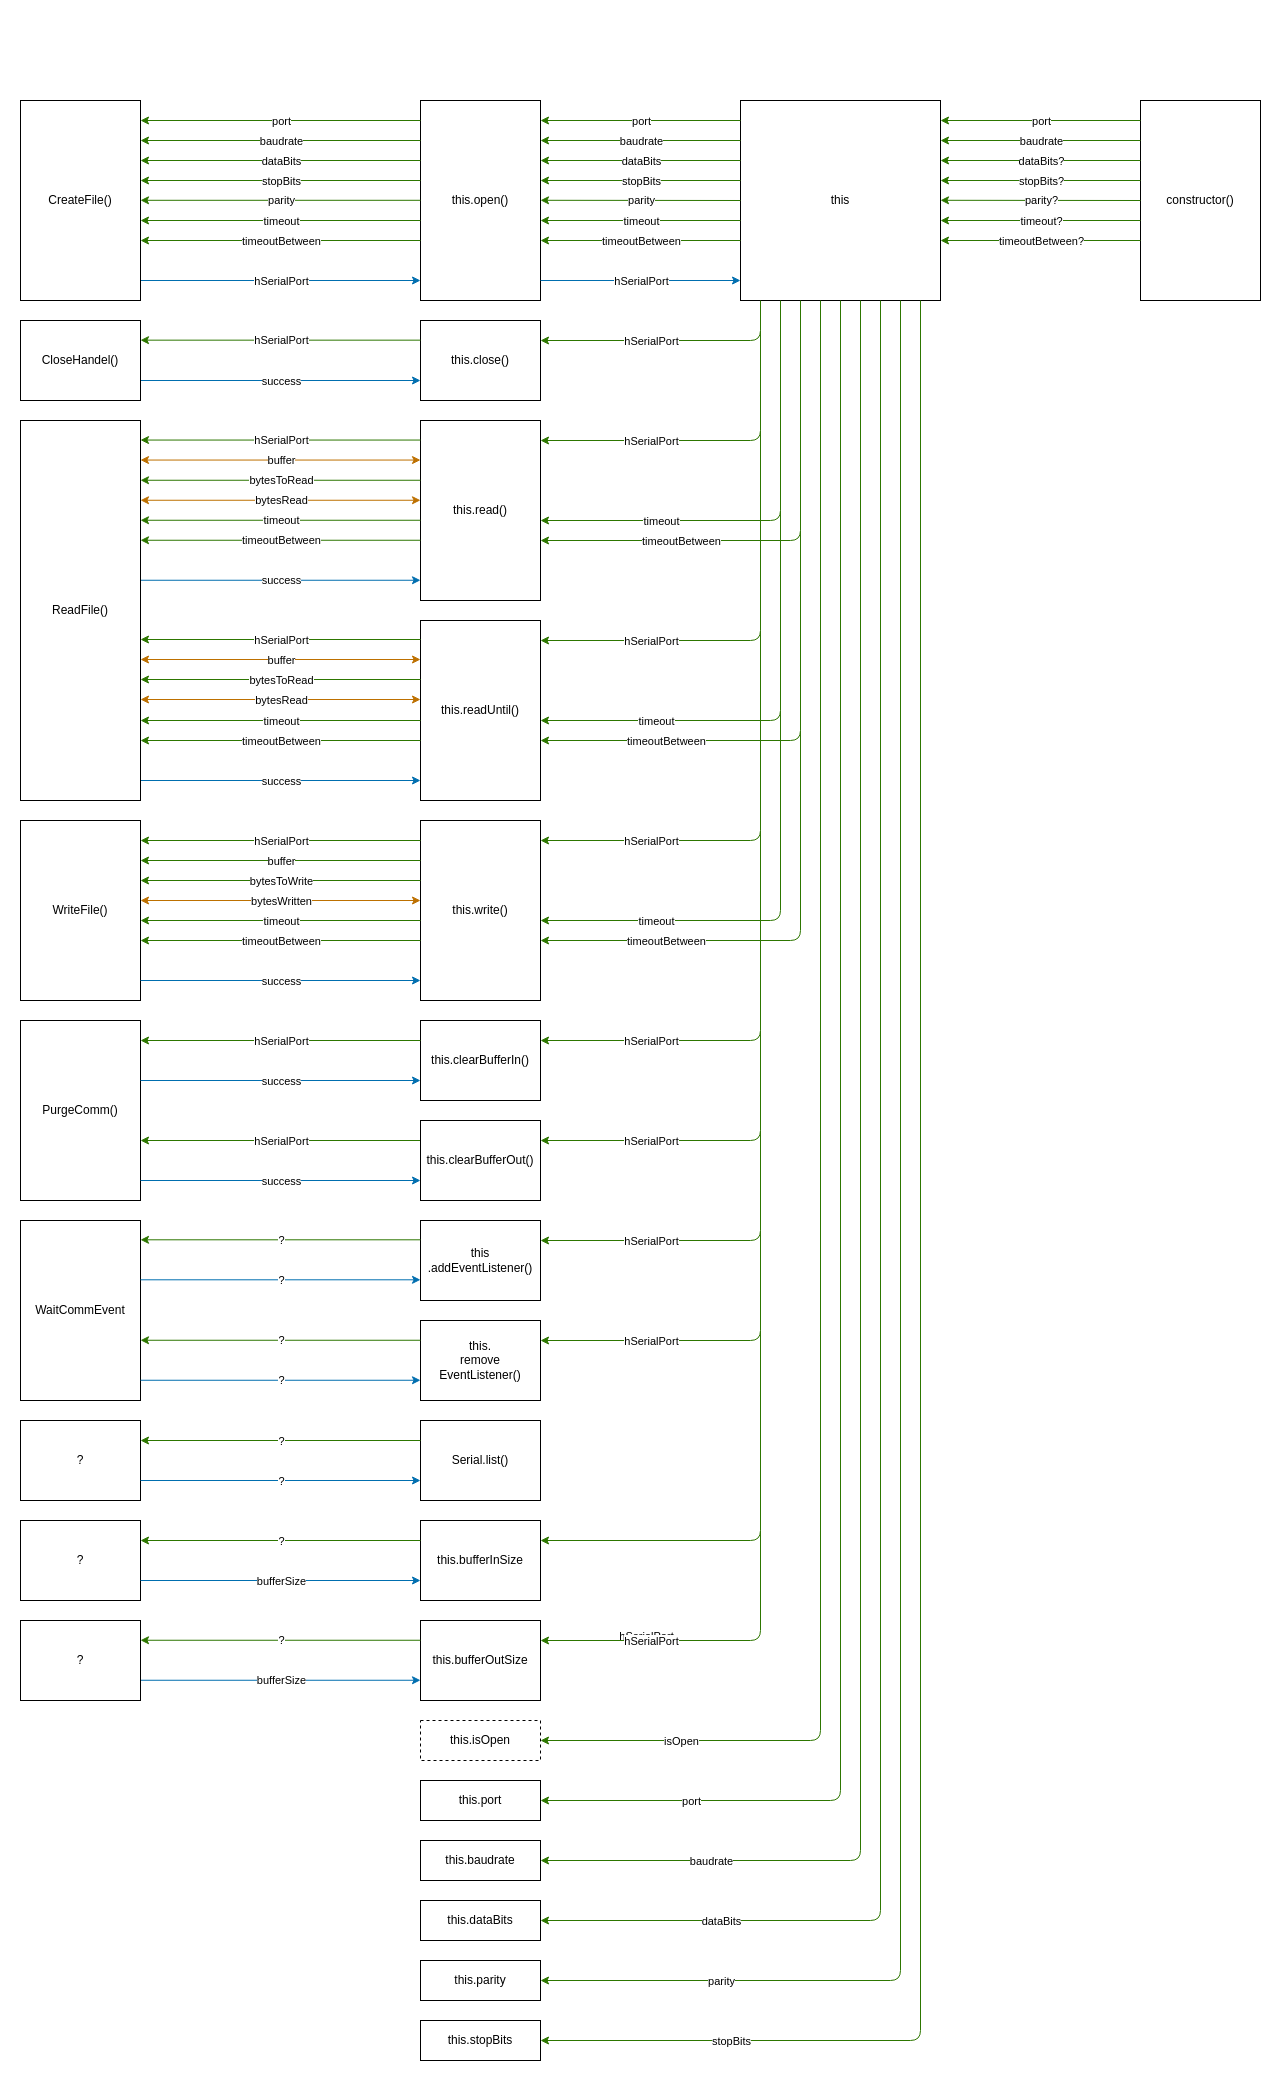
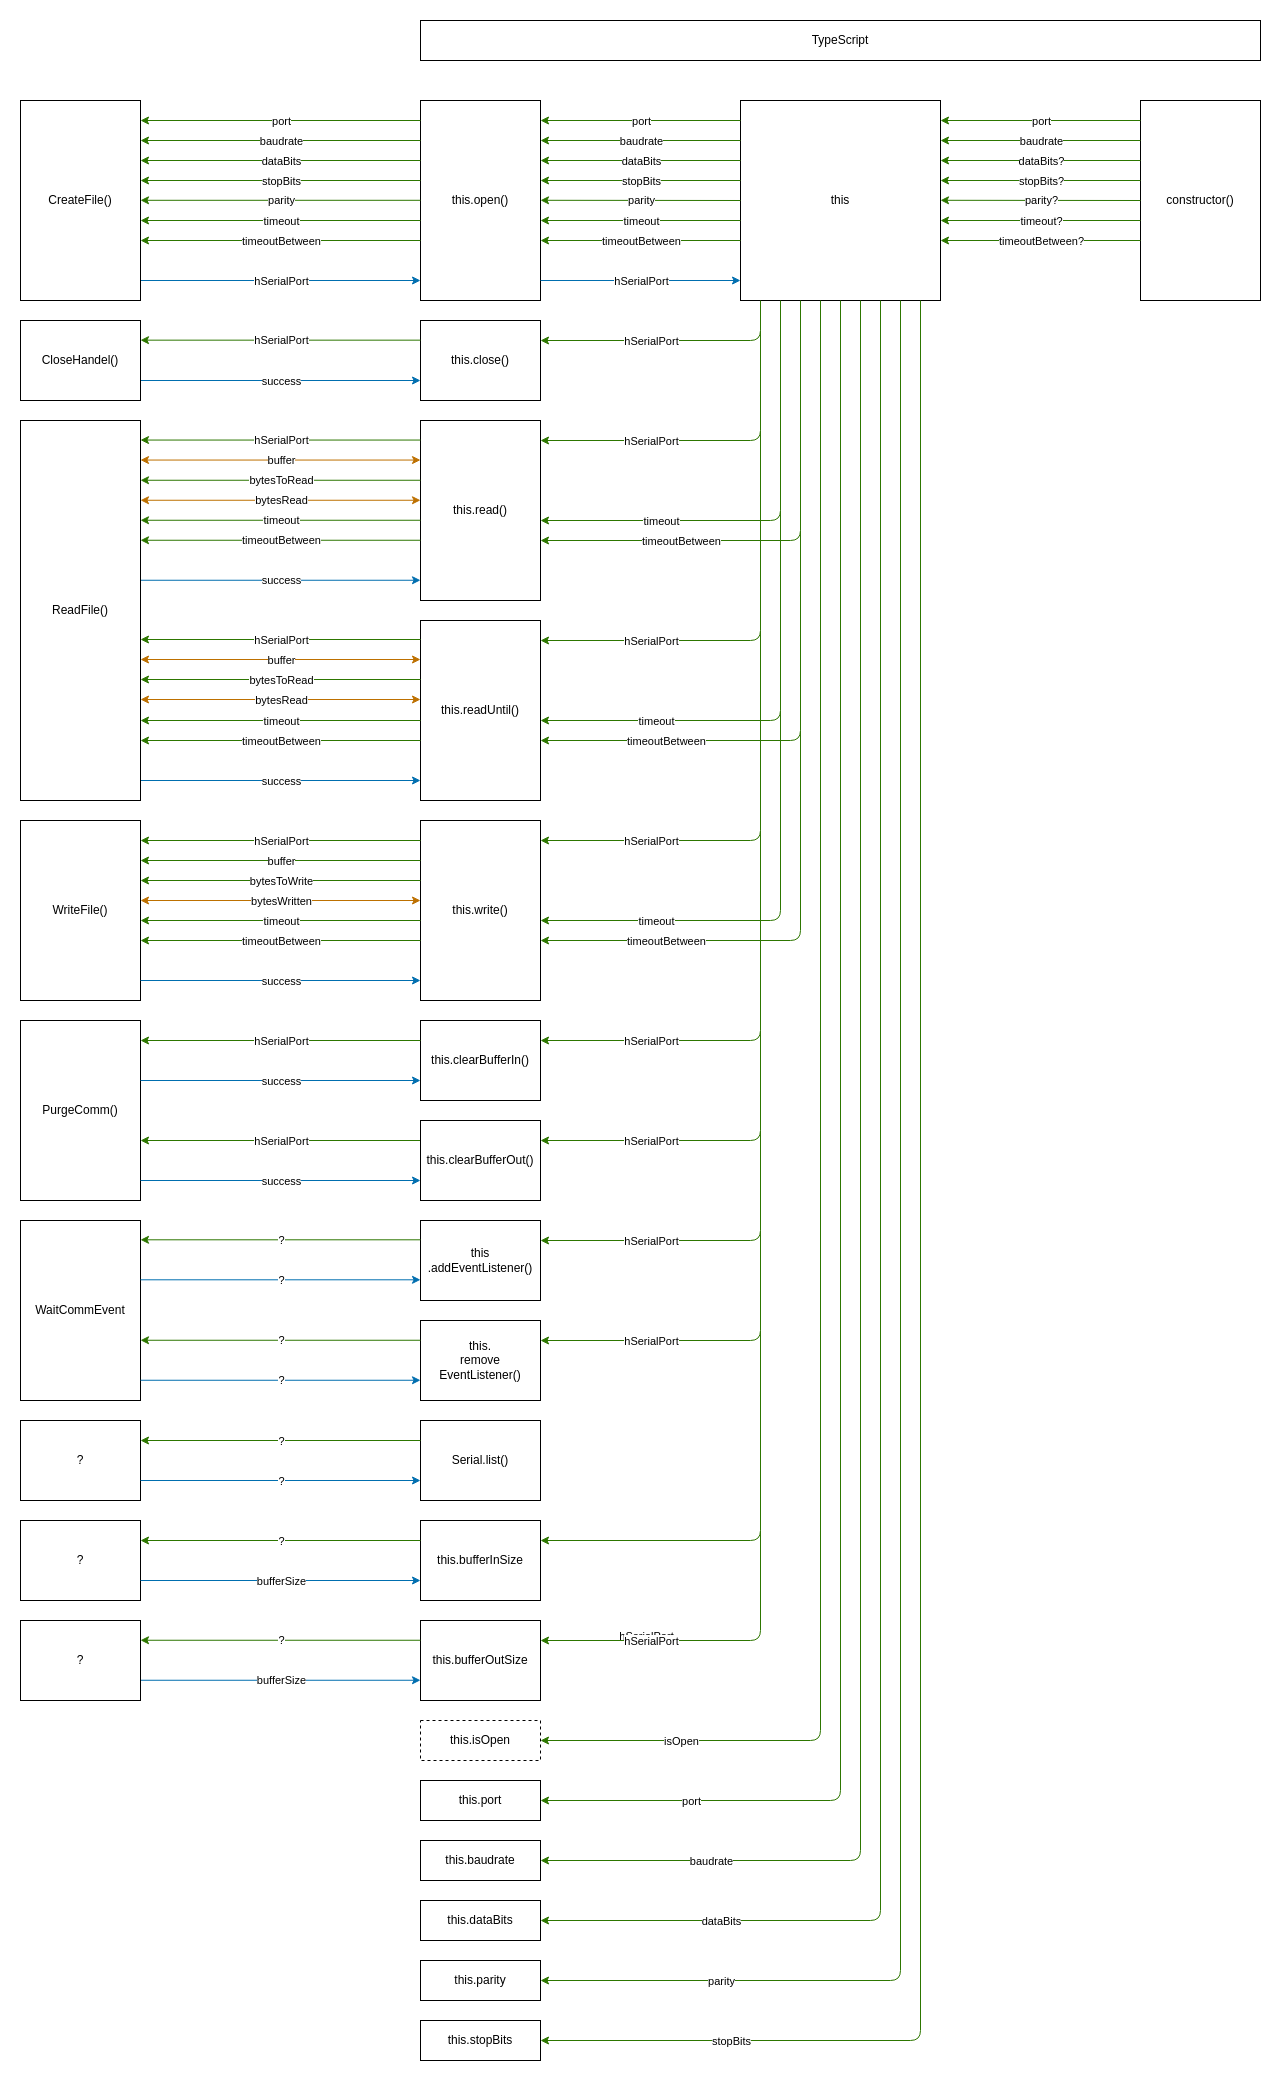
node "TypeScript": added
